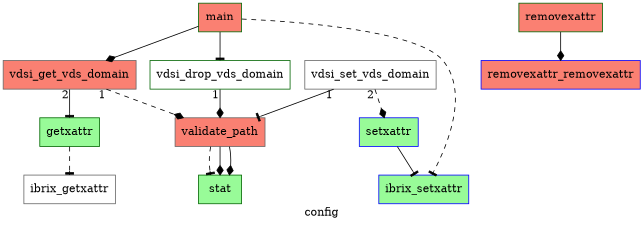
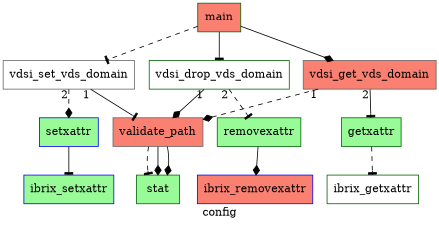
node "removexattr": fillcolor salmon -> palegreen
edge "main" -> "ibrix_setxattr": now "main" -> "vdsi_set_vds_domain"
node "removexattr_removexattr": label "removexattr_removexattr" -> "ibrix_removexattr"
edge "vdsi_drop_vds_domain" -> "removexattr": added
node "ibrix_getxattr": color gray40 -> darkgreen
